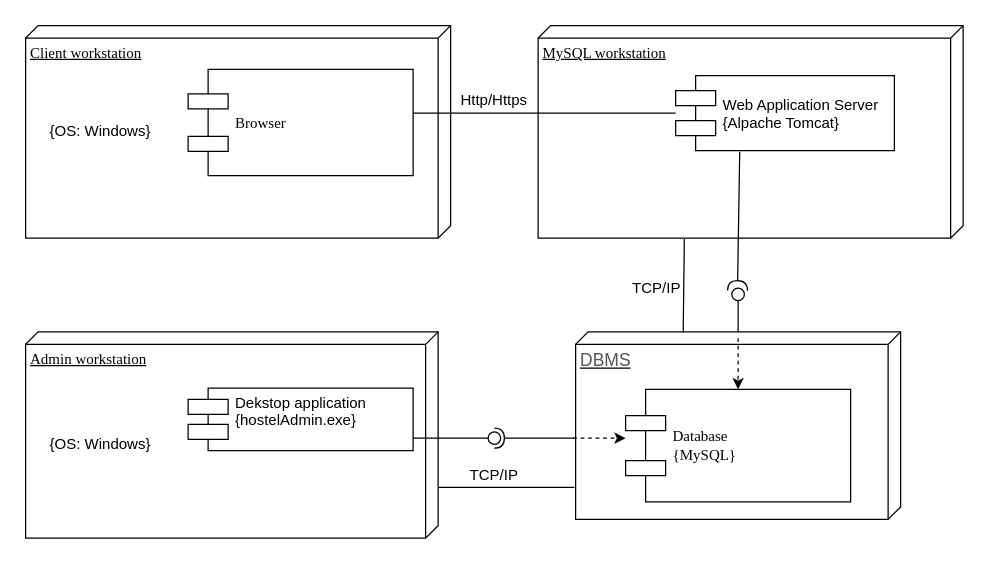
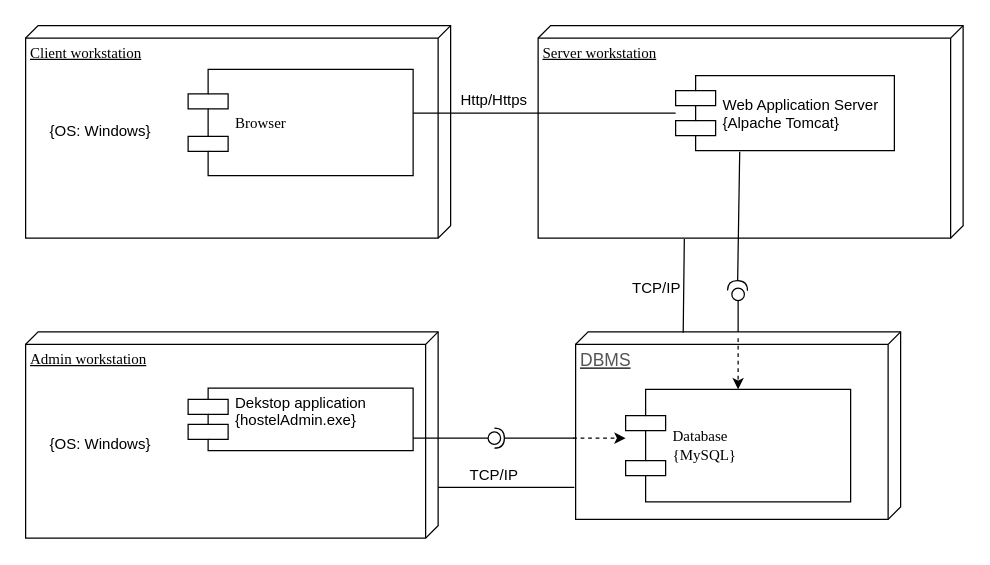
node "MySQL workstation": label "MySQL workstation" -> "Server workstation"
